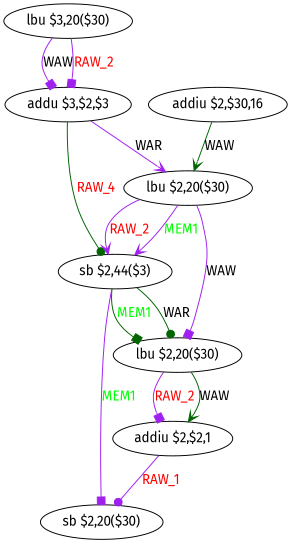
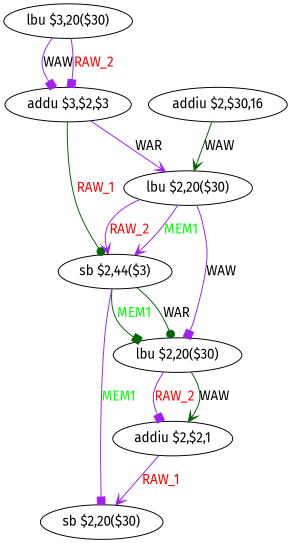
edge "addu $3,$2,$3" -> "sb $2,44($3)": label "RAW_4" -> "RAW_1"
edge "addiu $2,$2,1" -> "sb $2,20($30)": arrowhead dot -> vee
